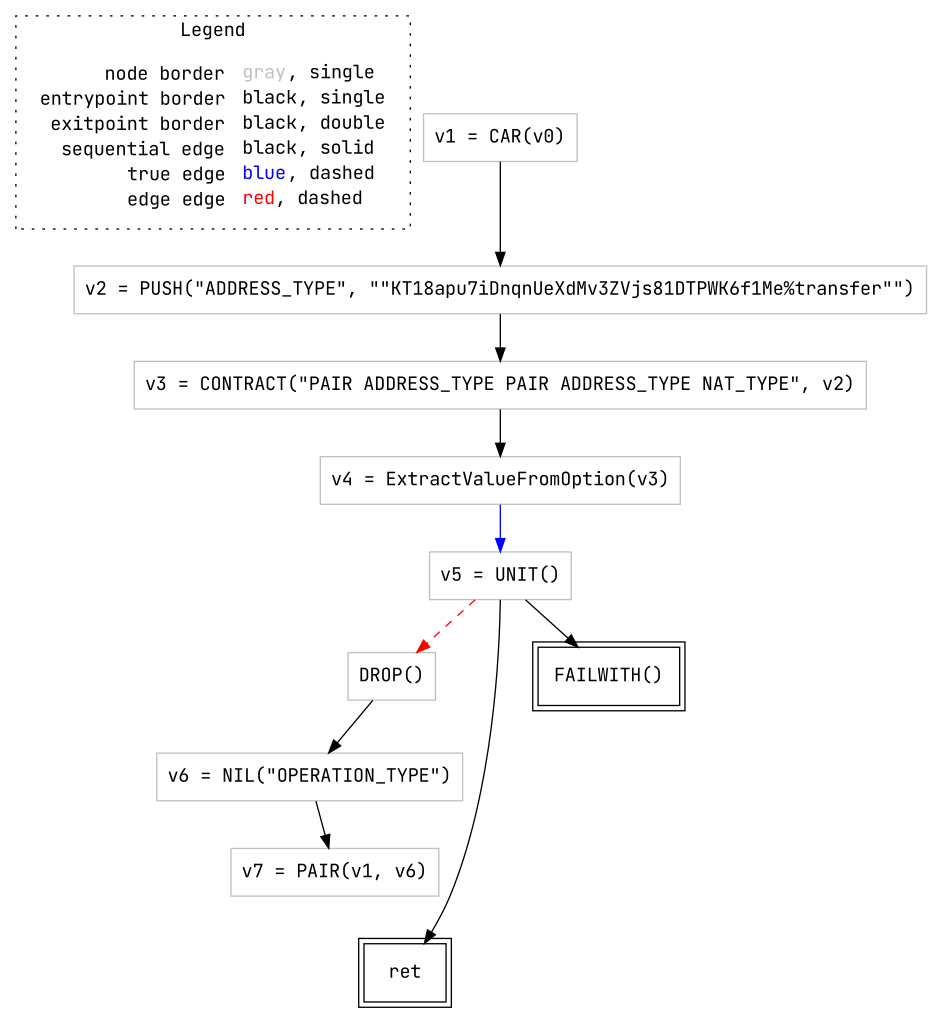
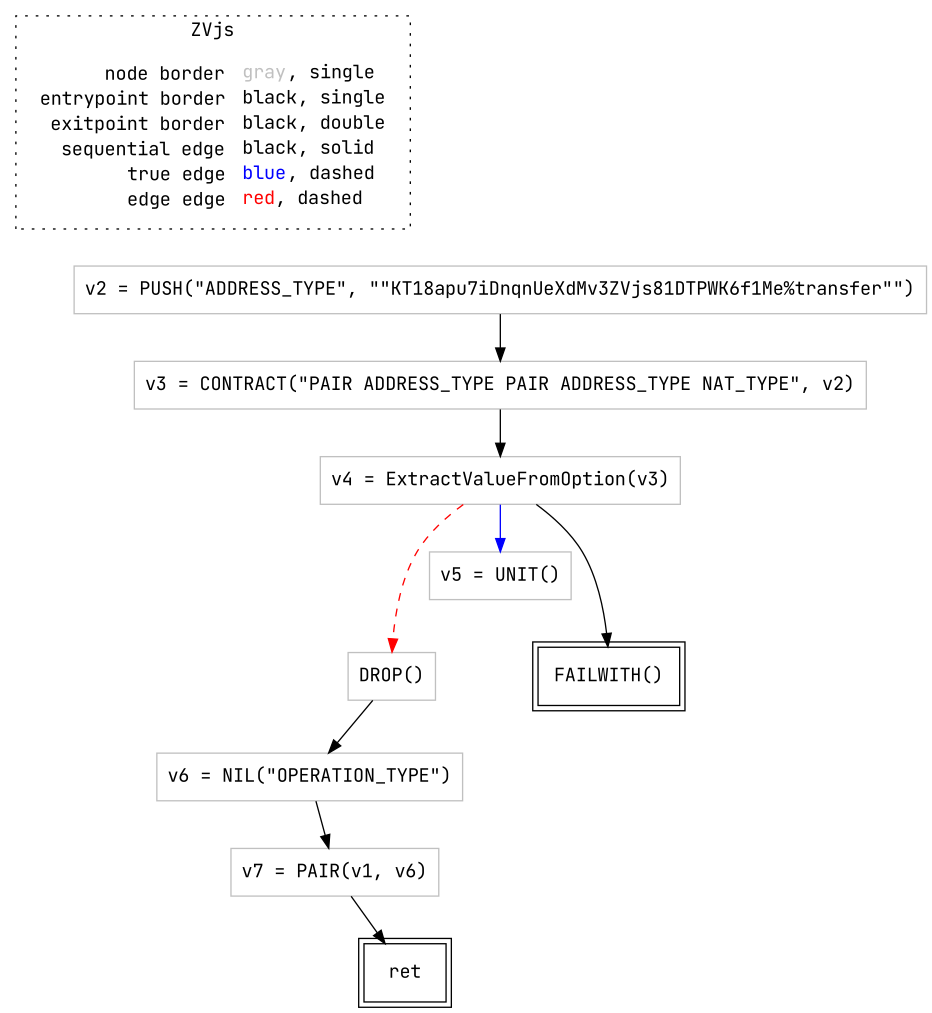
cluster "Legend": label "Legend" -> "ZVjs"
node "v1 = CAR(v0)": removed
edge "v5 = UNIT()" -> "FAILWITH()": now "v4 = ExtractValueFromOption(v3)" -> "FAILWITH()"
edge "v5 = UNIT()" -> "DROP()": now "v4 = ExtractValueFromOption(v3)" -> "DROP()"
edge "v5 = UNIT()" -> "ret": now "v7 = PAIR(v1, v6)" -> "ret"
